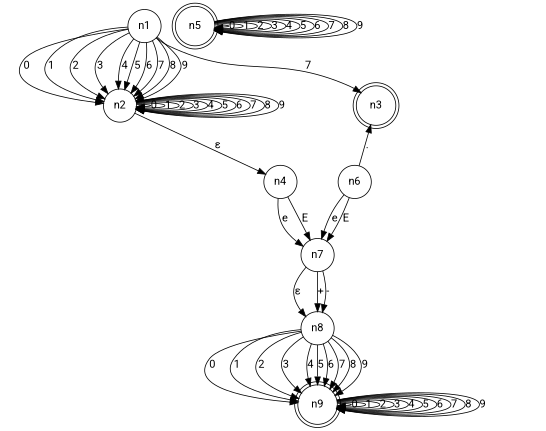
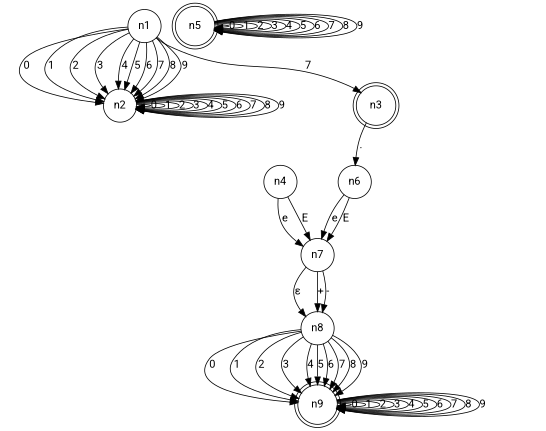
edge "n2" -> "n4": removed, label "ε"
edge "n6" -> "n3": reversed
